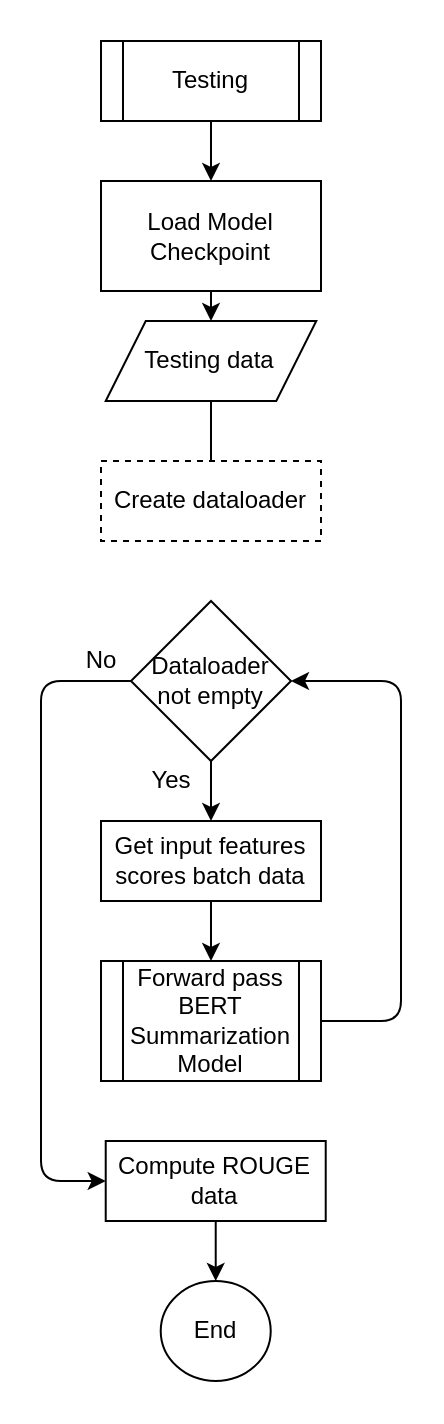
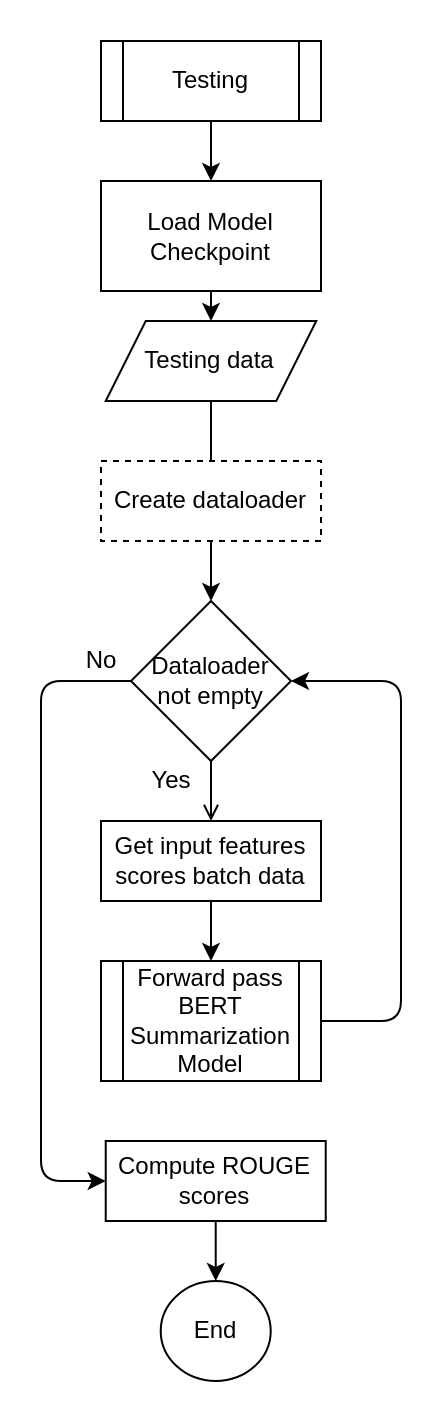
edge "Create dataloader" -> "Dataloader not empty": added
edge "Dataloader not empty" -> "Get input features scores batch data": arrowhead classic -> open
node "Compute ROUGE data": label "Compute ROUGE data" -> "Compute ROUGE scores"
